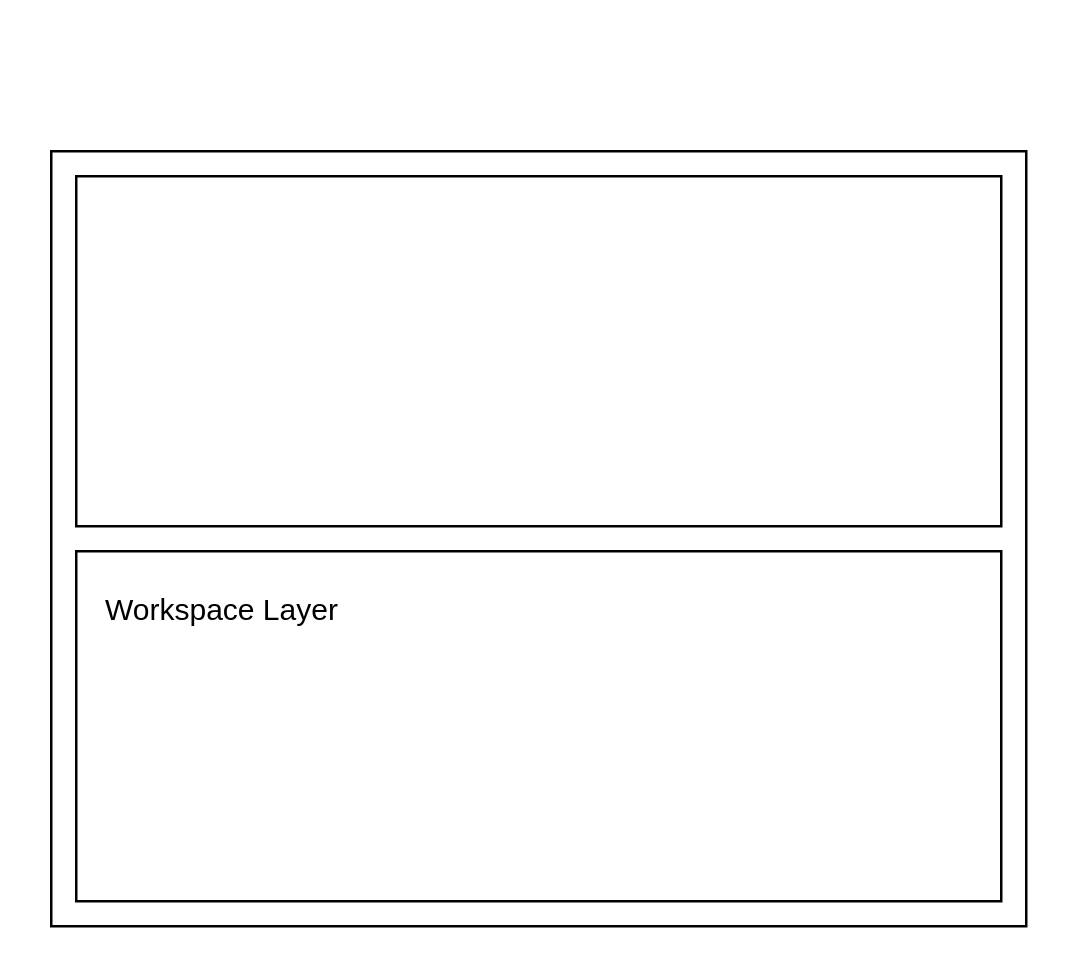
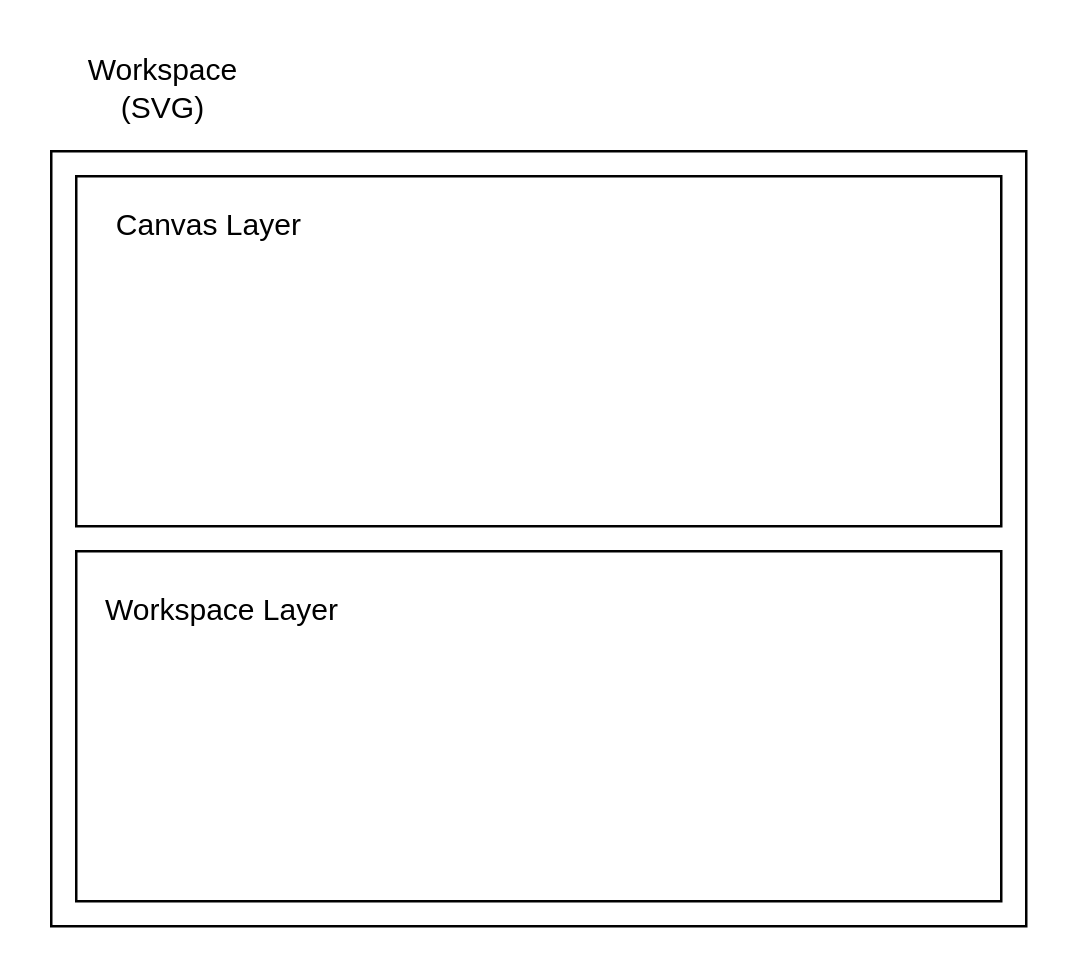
node "Workspace (SVG)": added
node "Canvas Layer": added
